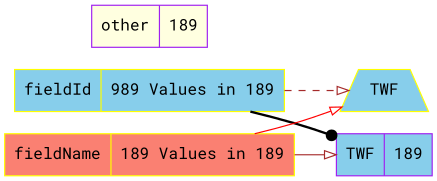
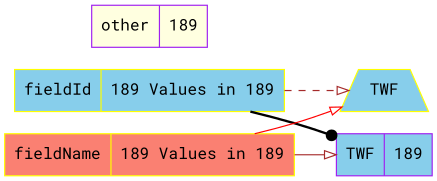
node "fieldId": text "989 Values in 189" -> "189 Values in 189"
